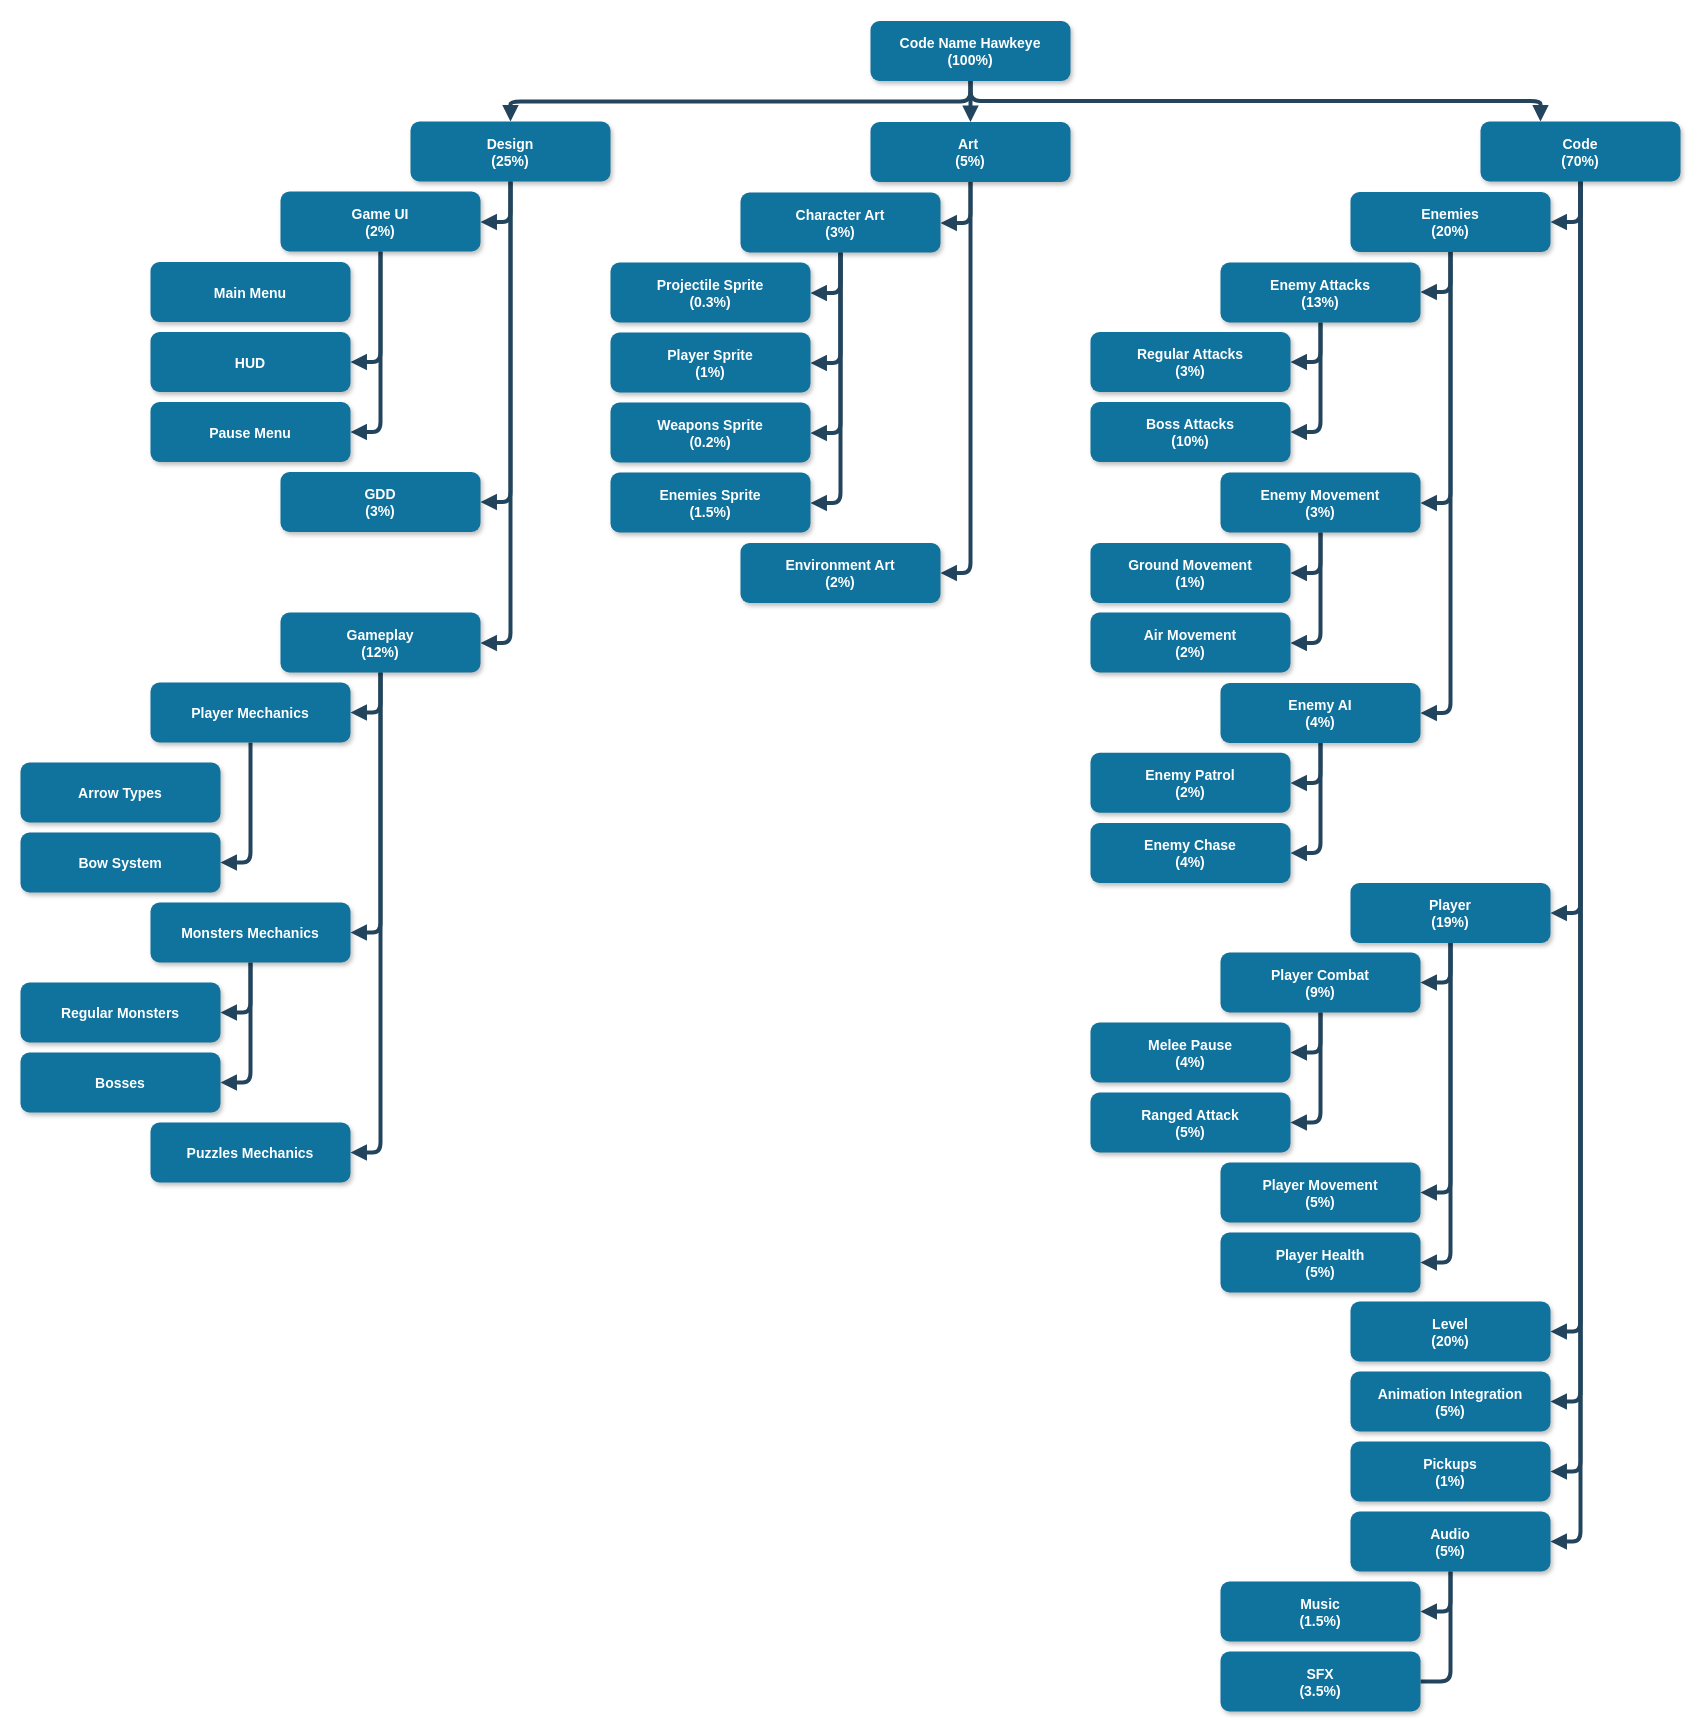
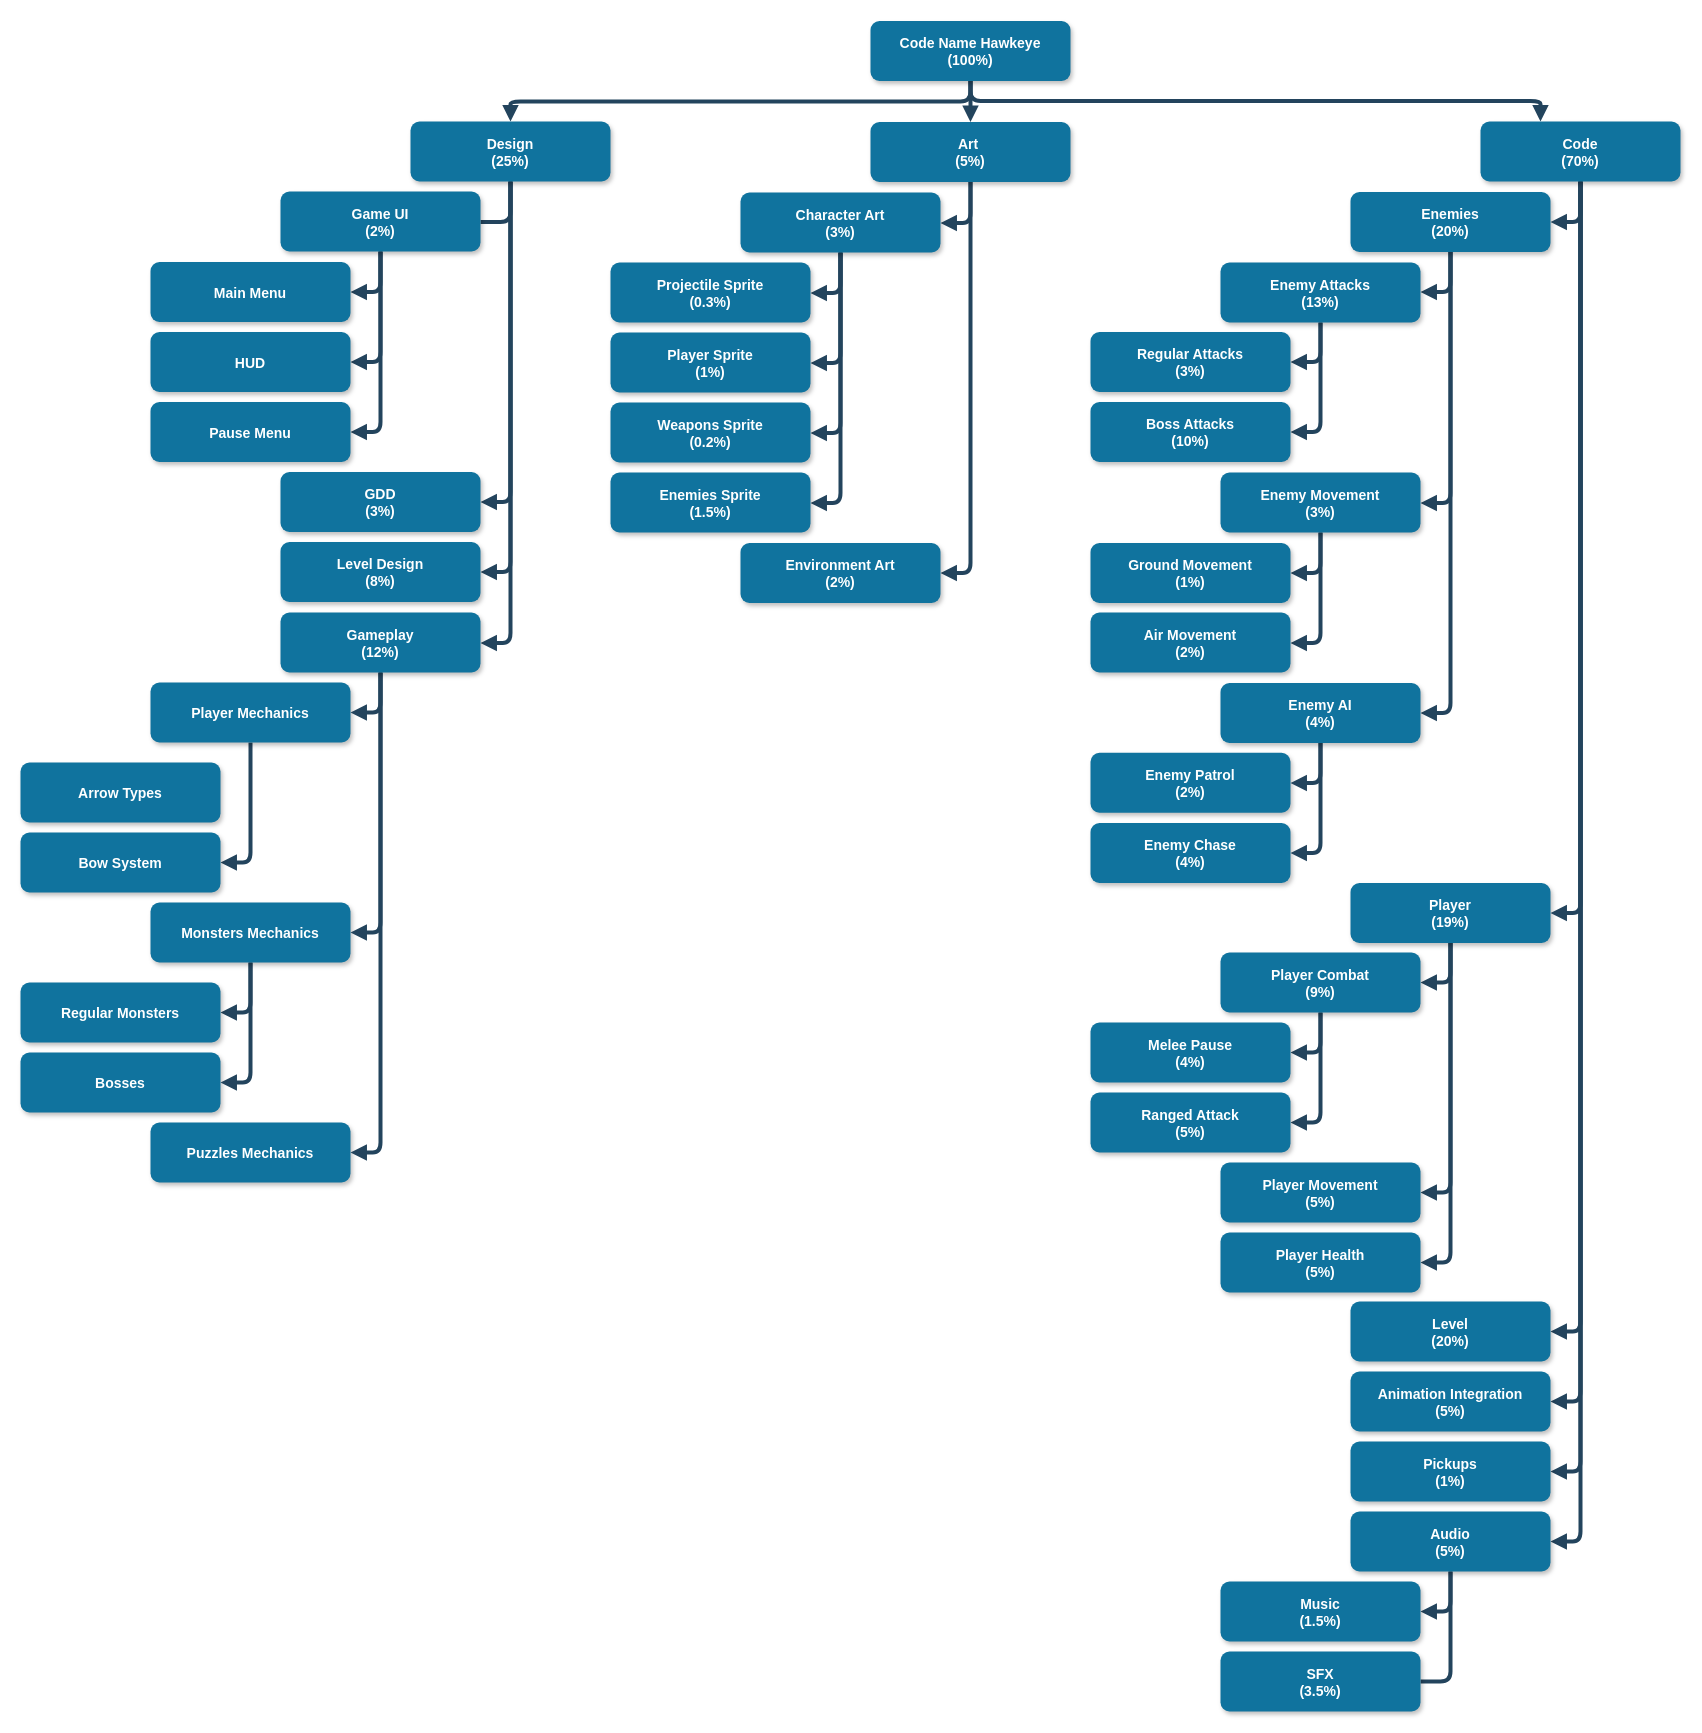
edge "Design (25%)" -> "Game UI (2%)": arrowhead block -> none
edge "Game UI (2%)" -> "Main Menu": added
node "Level Design (8%)": added
edge "Design (25%)" -> "Level Design (8%)": added
